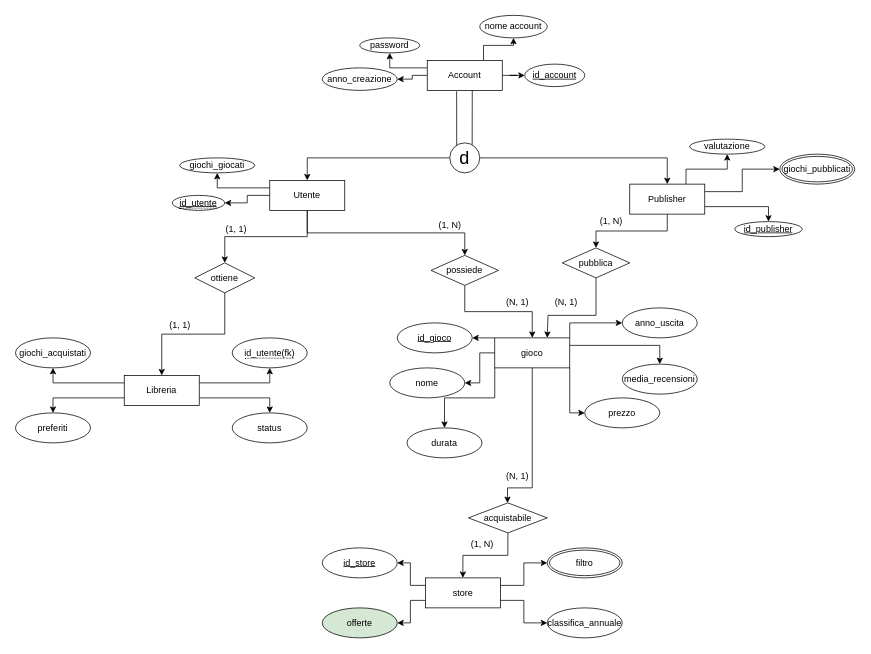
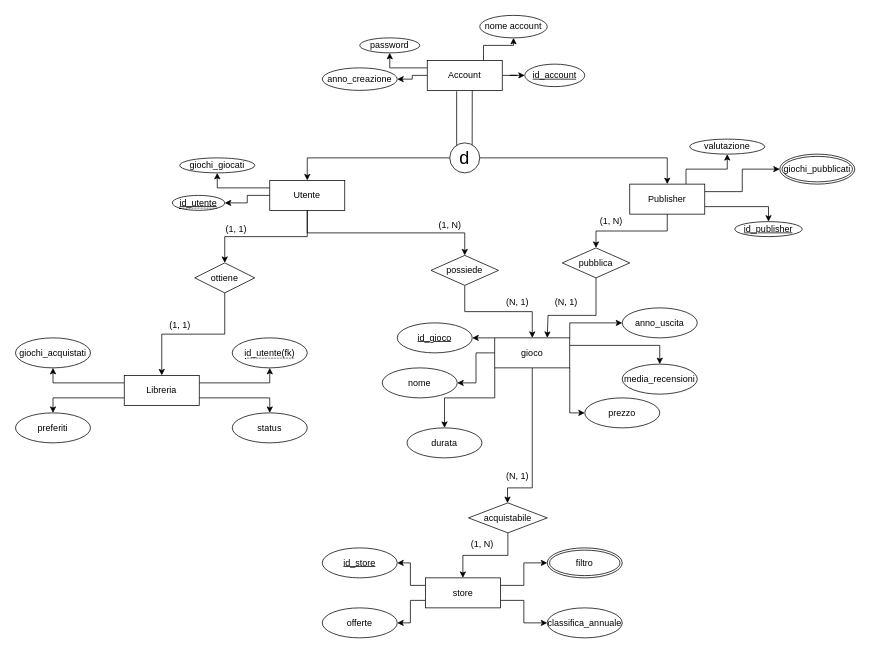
node "nome": moved (427, 383) -> (420, 383)
node "offerte": fillcolor #d5e8d4 -> #ffffff
